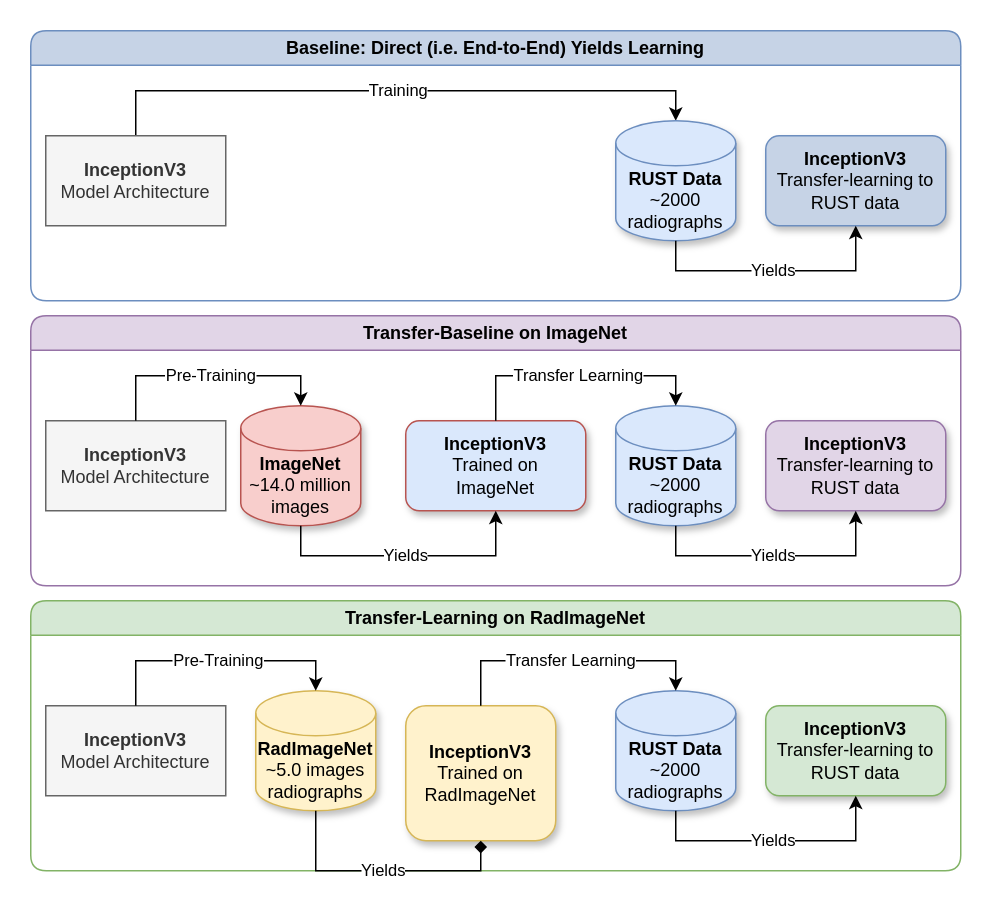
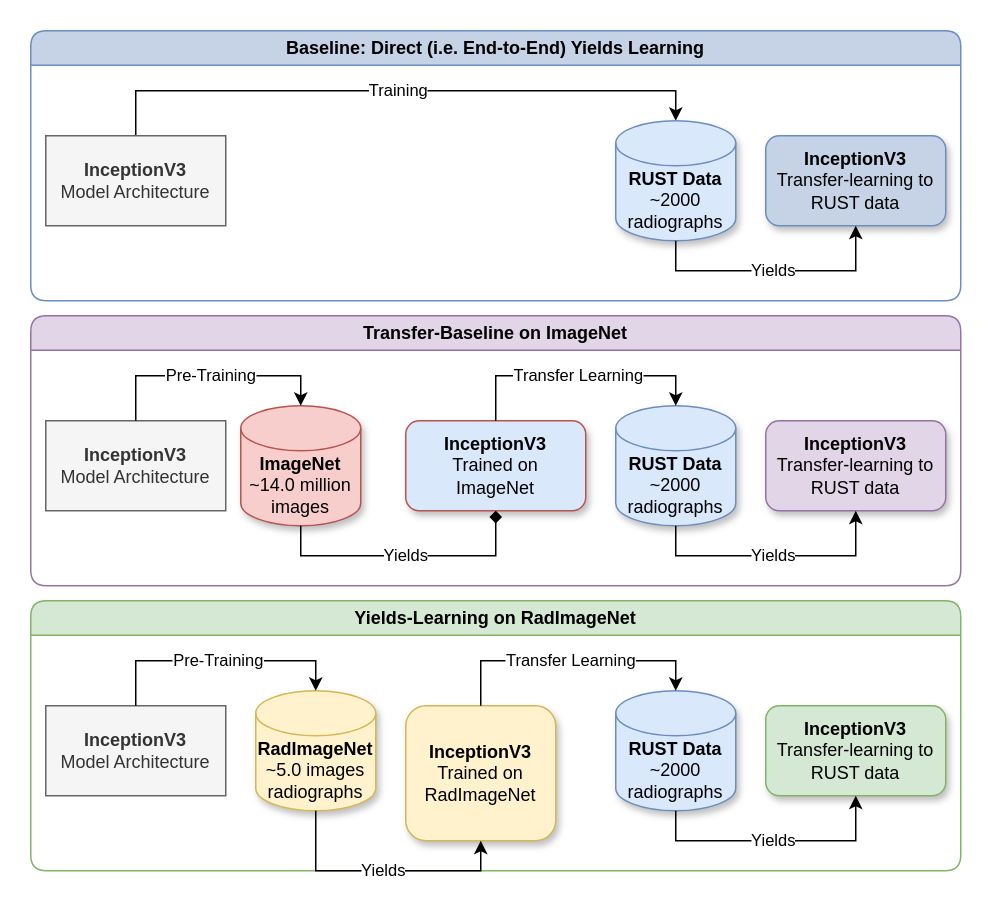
edge "ImageNet ~14.0 million images" -> "InceptionV3 Trained on ImageNet": arrowhead classic -> diamond
node "Transfer-Learning on RadImageNet": label "Transfer-Learning on RadImageNet" -> "Yields-Learning on RadImageNet"
edge "RadImageNet ~5.0 images radiographs" -> "InceptionV3 Trained on RadImageNet": arrowhead diamond -> classic
